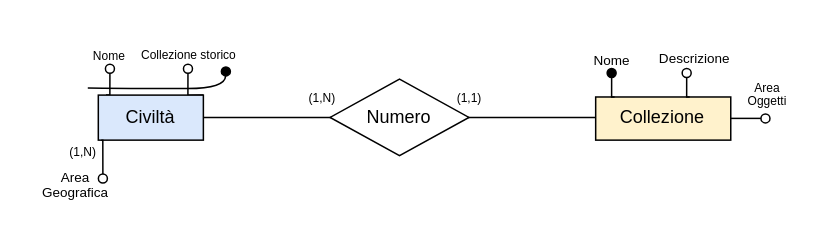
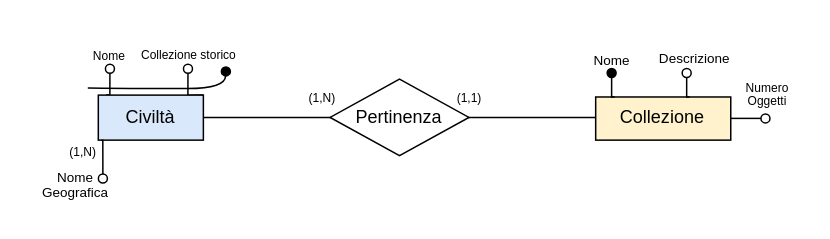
node "Area Oggetti": label "Area Oggetti" -> "Numero Oggetti"
node "Numero": label "Numero" -> "Pertinenza"
node "Area Geografica": label "Area Geografica" -> "Nome Geografica"
